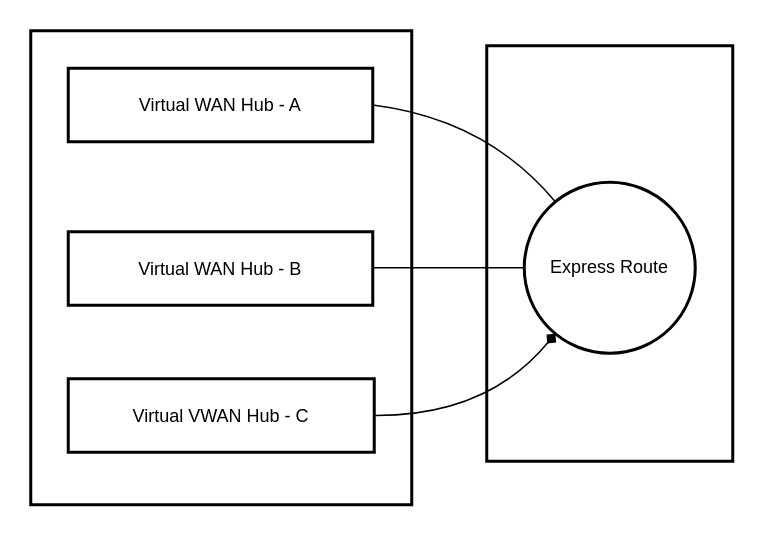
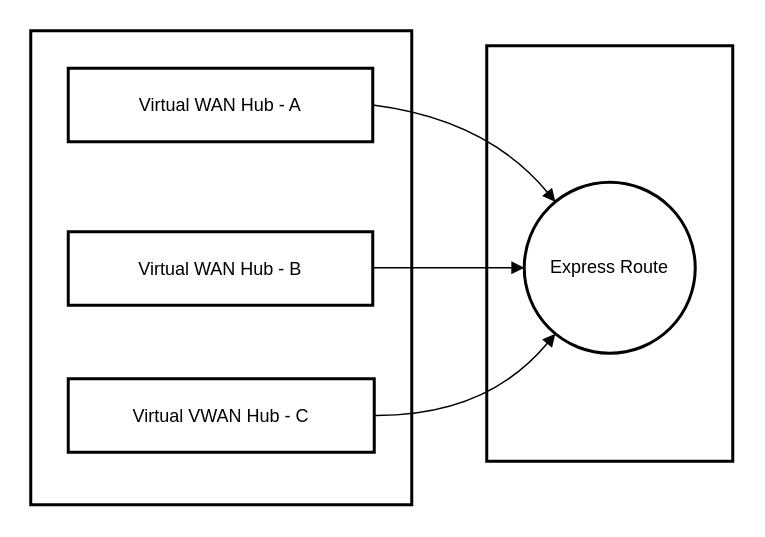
edge "Virtual WAN Hub - A" -- "Express Route": arrowhead none -> block
edge "Express Route" -- "Virtual WAN Hub - B": arrowhead none -> block
edge "Virtual VWAN Hub - C" -> "Express Route": arrowhead diamond -> block
